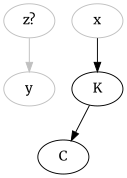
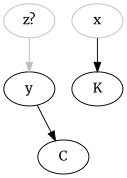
node "y": color grey -> black
edge "K" -> "C": now "y" -> "C"
